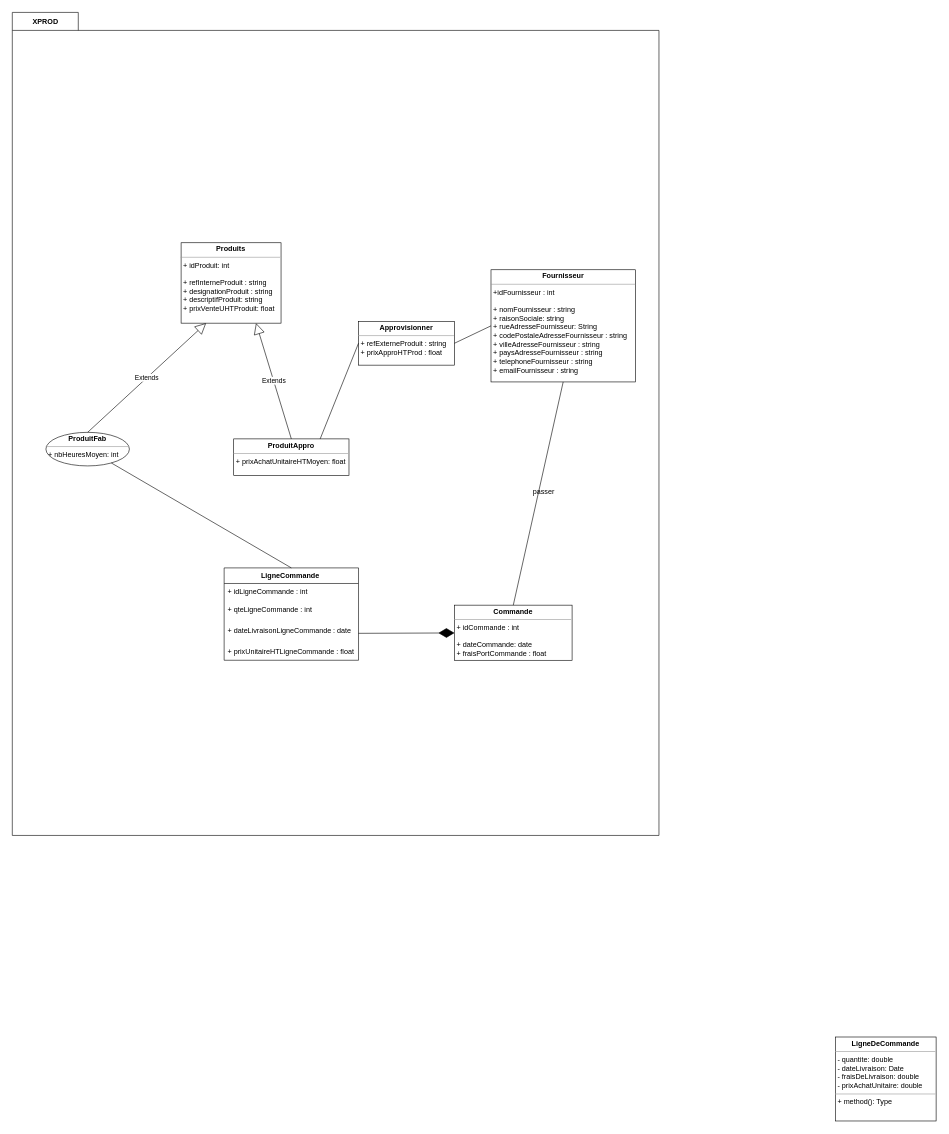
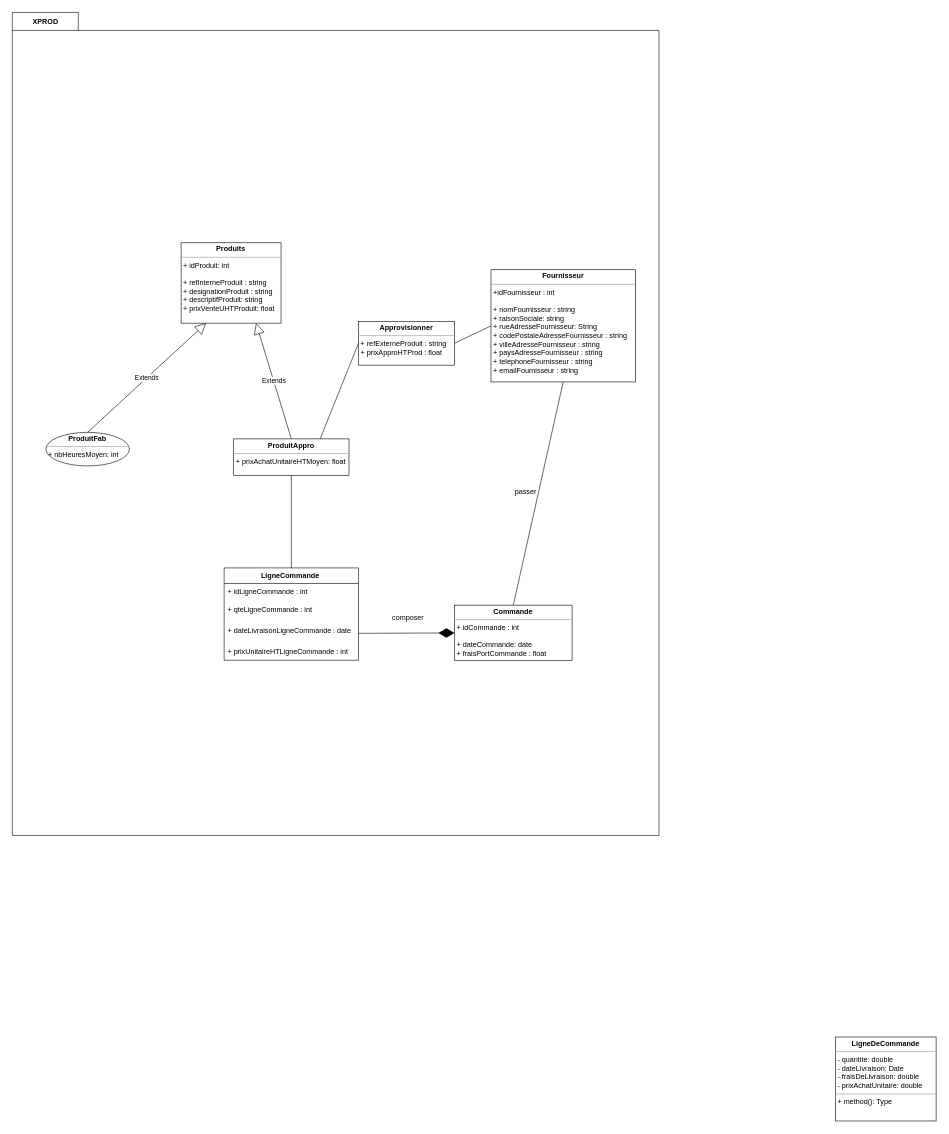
node "passer": moved (544, 492) -> (526, 492)
edge "ProduitFab + nbHeuresMoyen: int" -- "LigneCommande": now "ProduitAppro + prixAchatUnitaireHTMoyen: float" -- "LigneCommande"
node "composer": added
node "+ prixUnitaireHTLigneCommande : float": label "+ prixUnitaireHTLigneCommande : float" -> "+ prixUnitaireHTLigneCommande : int"
